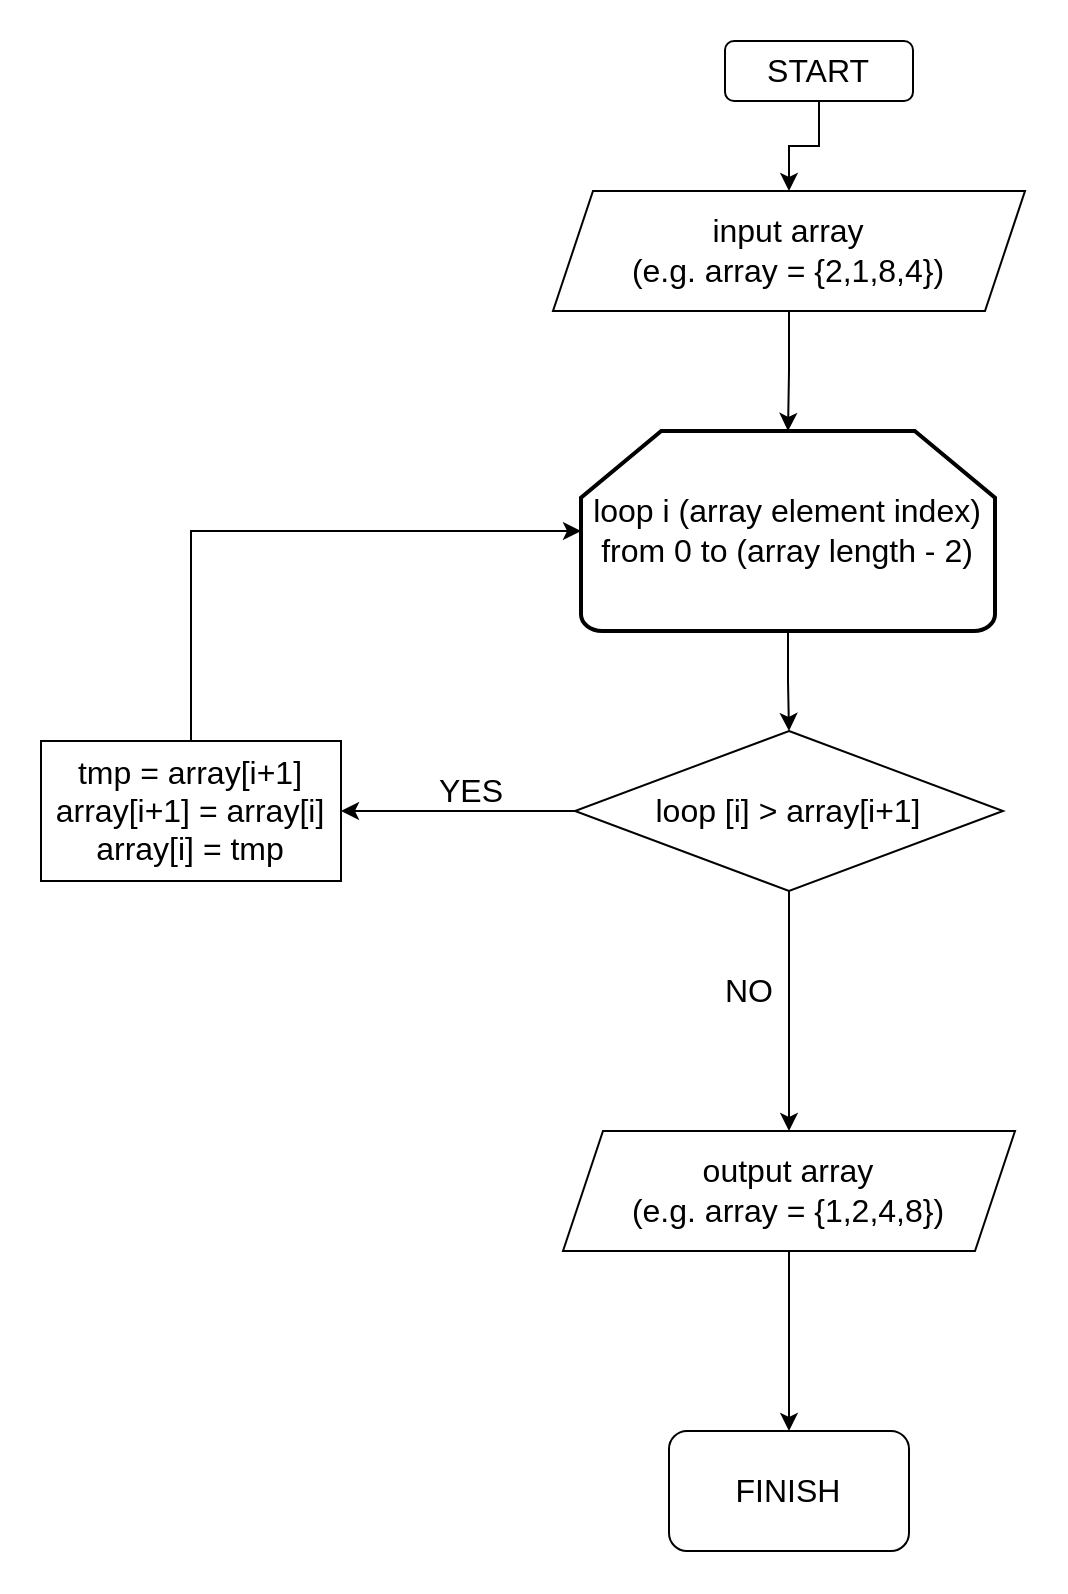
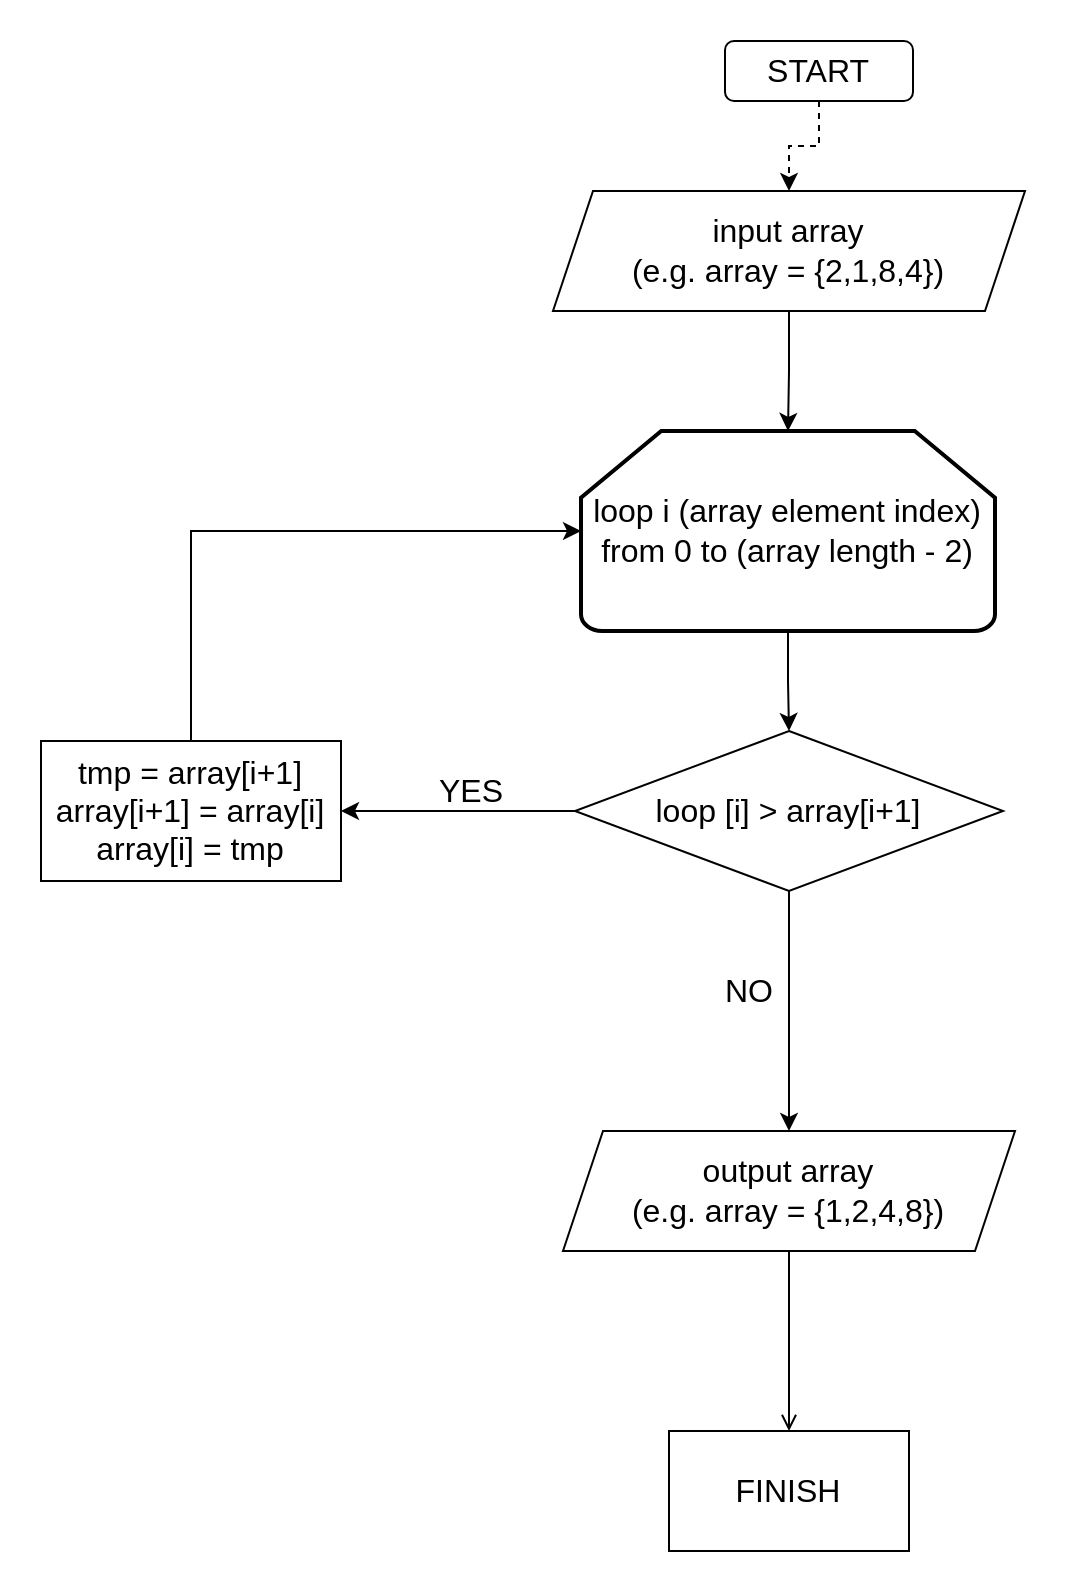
edge "START" -> "input array(e.g. array = {2,1,8,4})": style solid -> dashed
edge "output array (e.g. array = {1,2,4,8})" -> "FINISH": arrowhead classic -> open
node "FINISH": shape rounded rectangle -> rectangle
